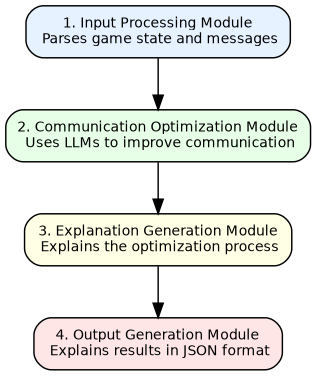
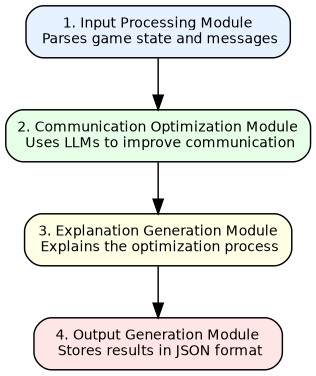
node "4. Output Generation Module Explains results in JSON format": label "4. Output Generation Module Explains results in JSON format" -> "4. Output Generation Module Stores results in JSON format"
